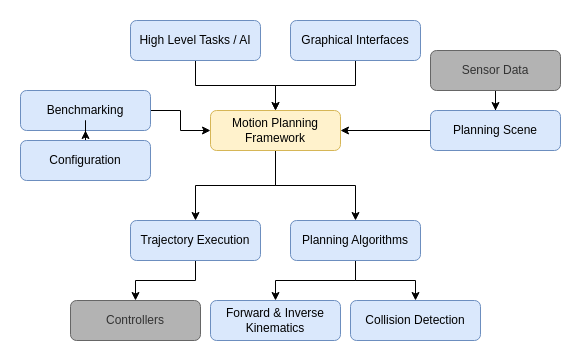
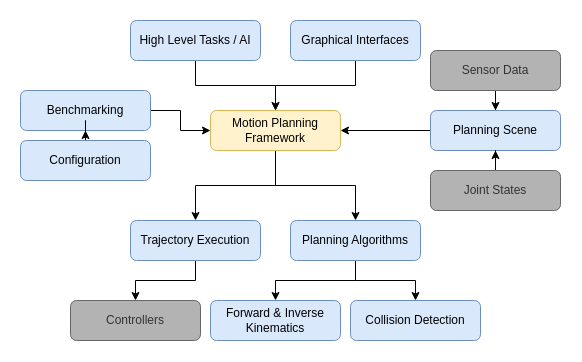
edge "Joint States" -> "Planning Scene": added
node "Joint States": added
